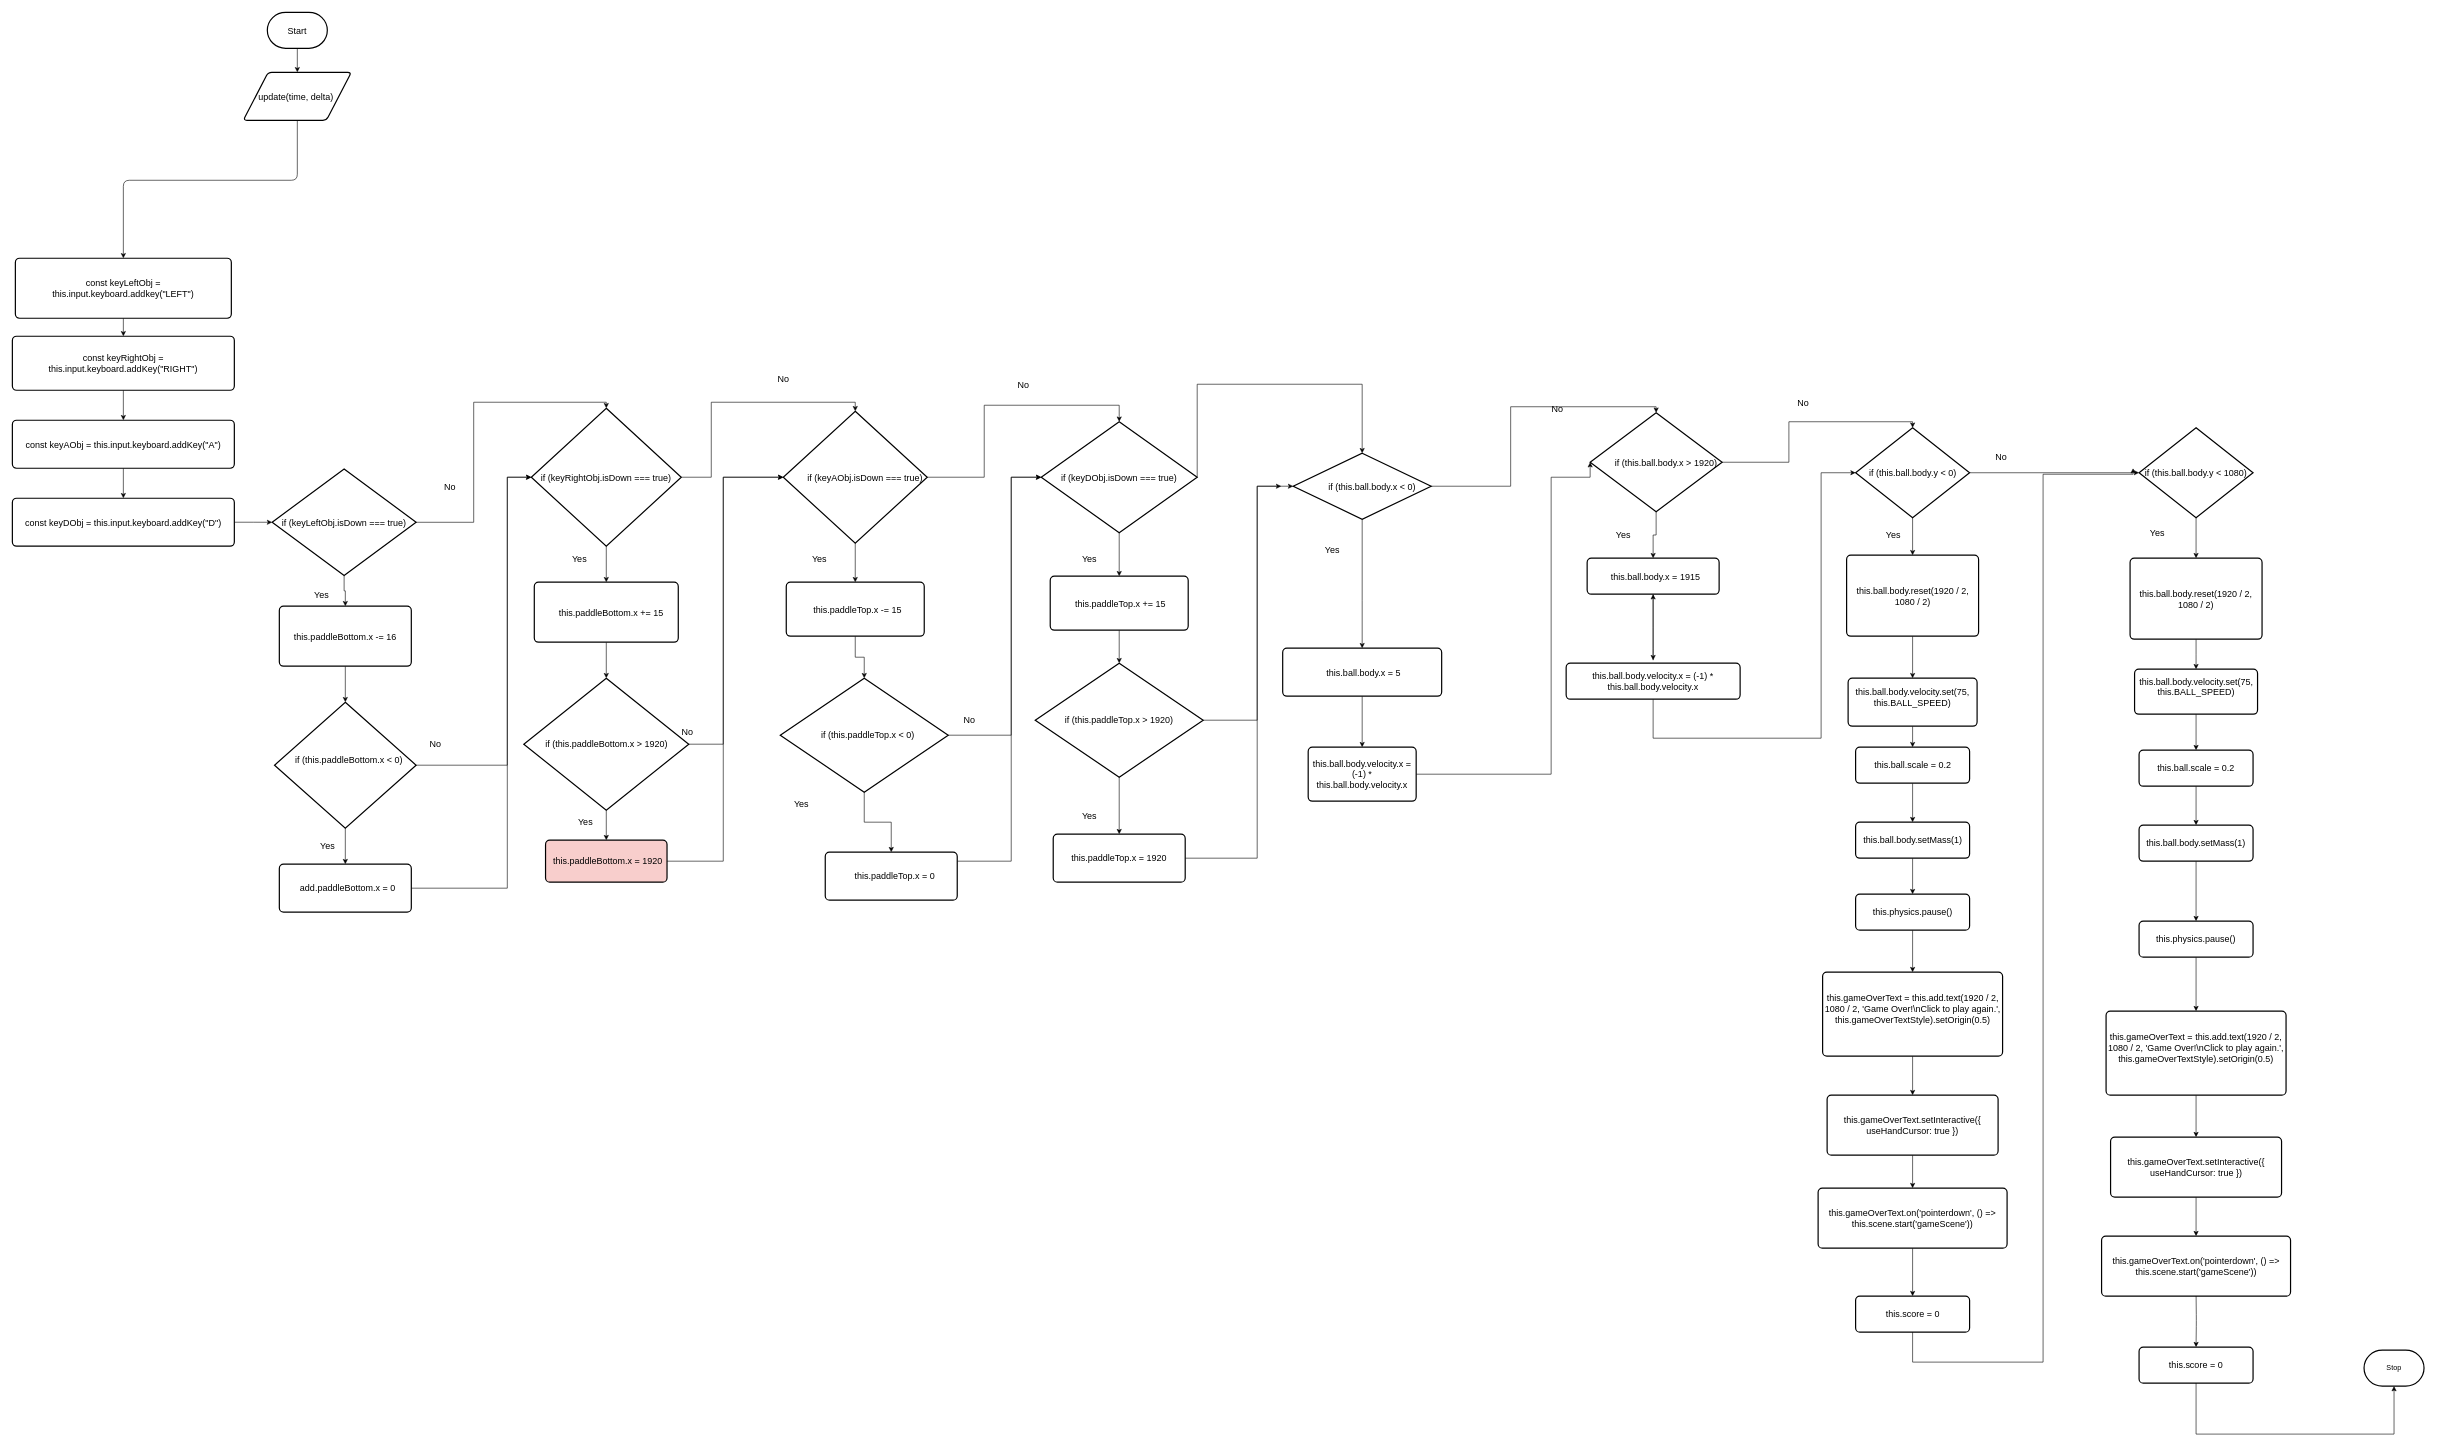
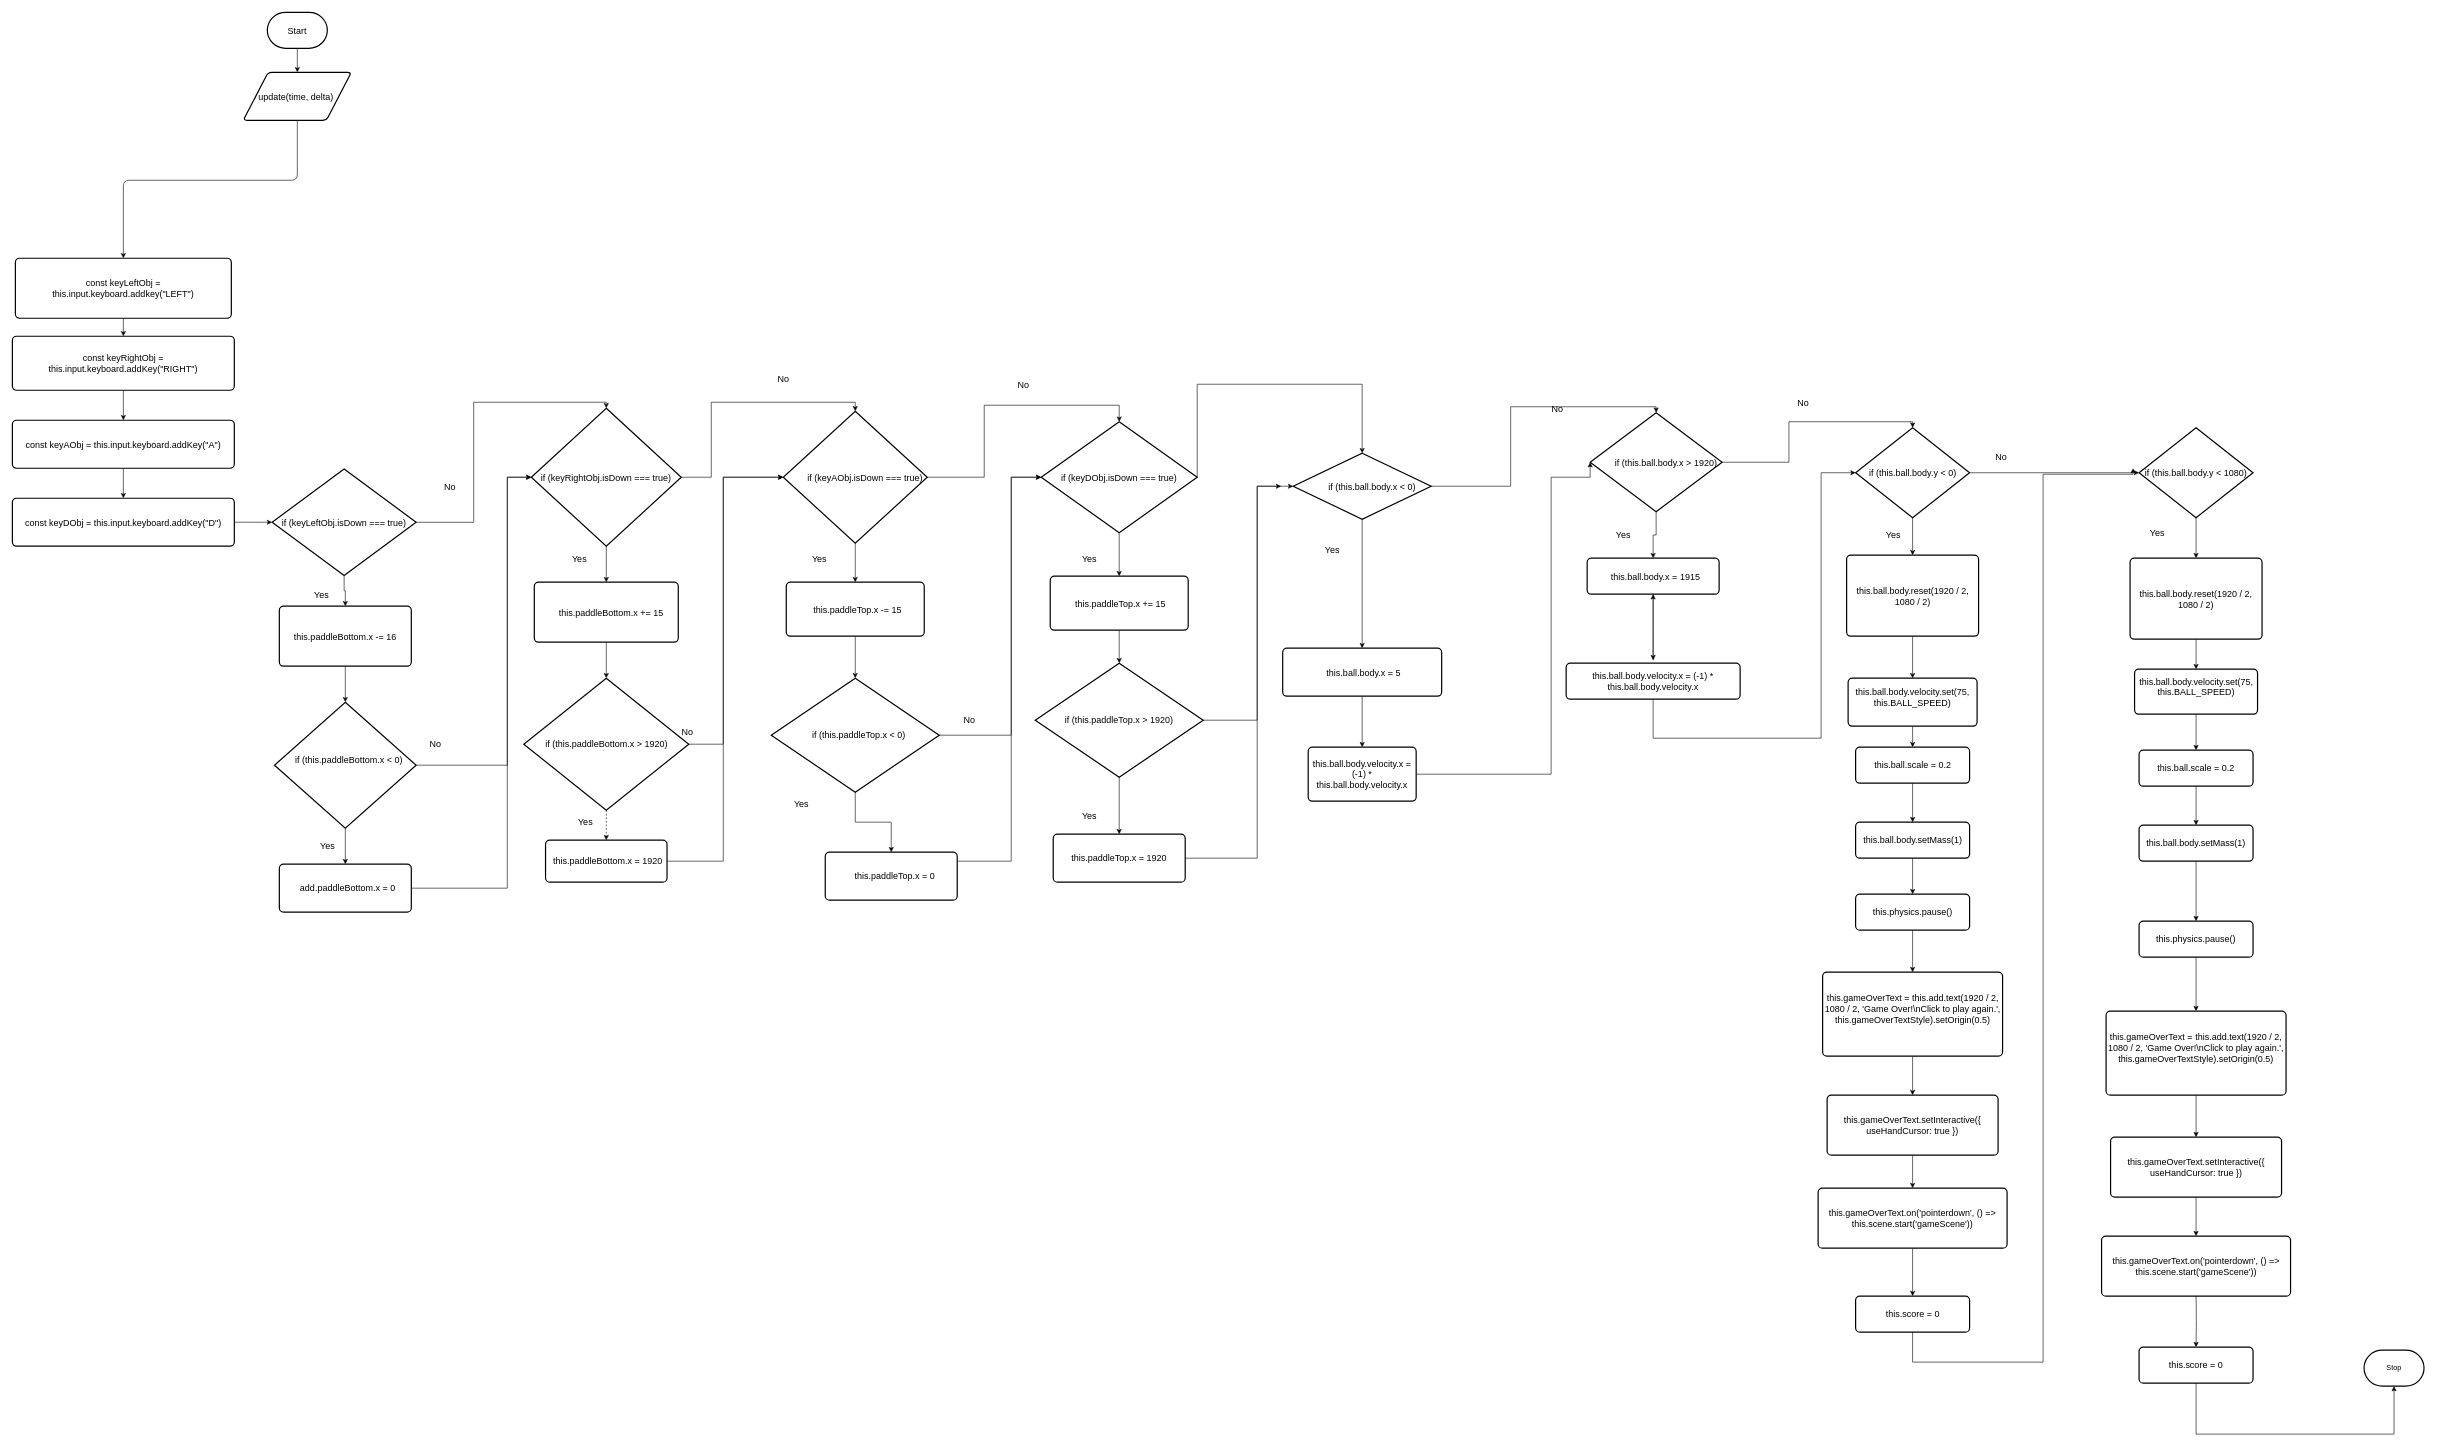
node "if (this.paddleTop.x < 0)": moved (864, 735) -> (855, 735)
edge "if (this.paddleBottom.x > 1920)" -> "this.paddleBottom.x = 1920": style solid -> dashed
node "this.paddleBottom.x = 1920": fillcolor #f8cecc -> #ffffff
